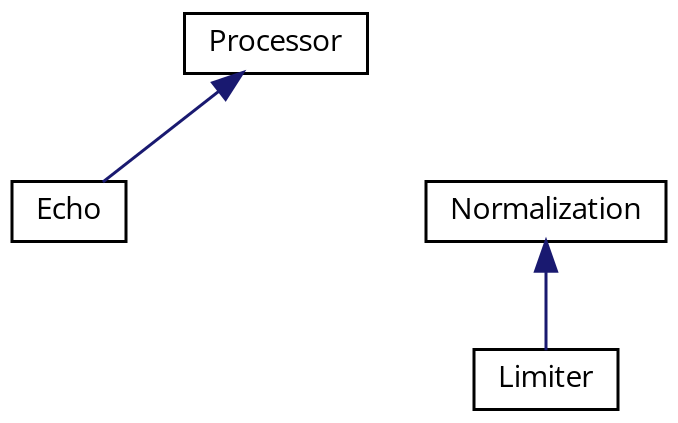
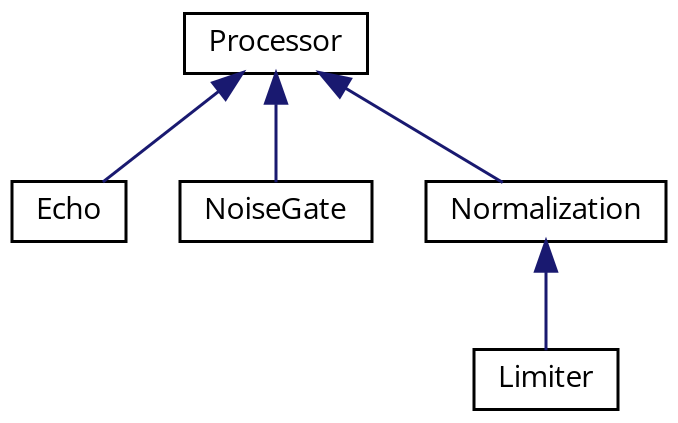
edge "Normalization" -> "Processor": added
node "NoiseGate": added
